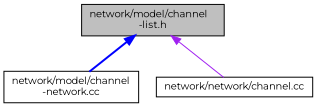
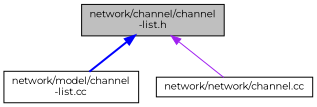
node "network/model/channel -list.h": label "network/model/channel -list.h" -> "network/channel/channel -list.h"
node "network/model/channel -network.cc": label "network/model/channel -network.cc" -> "network/model/channel -list.cc"
